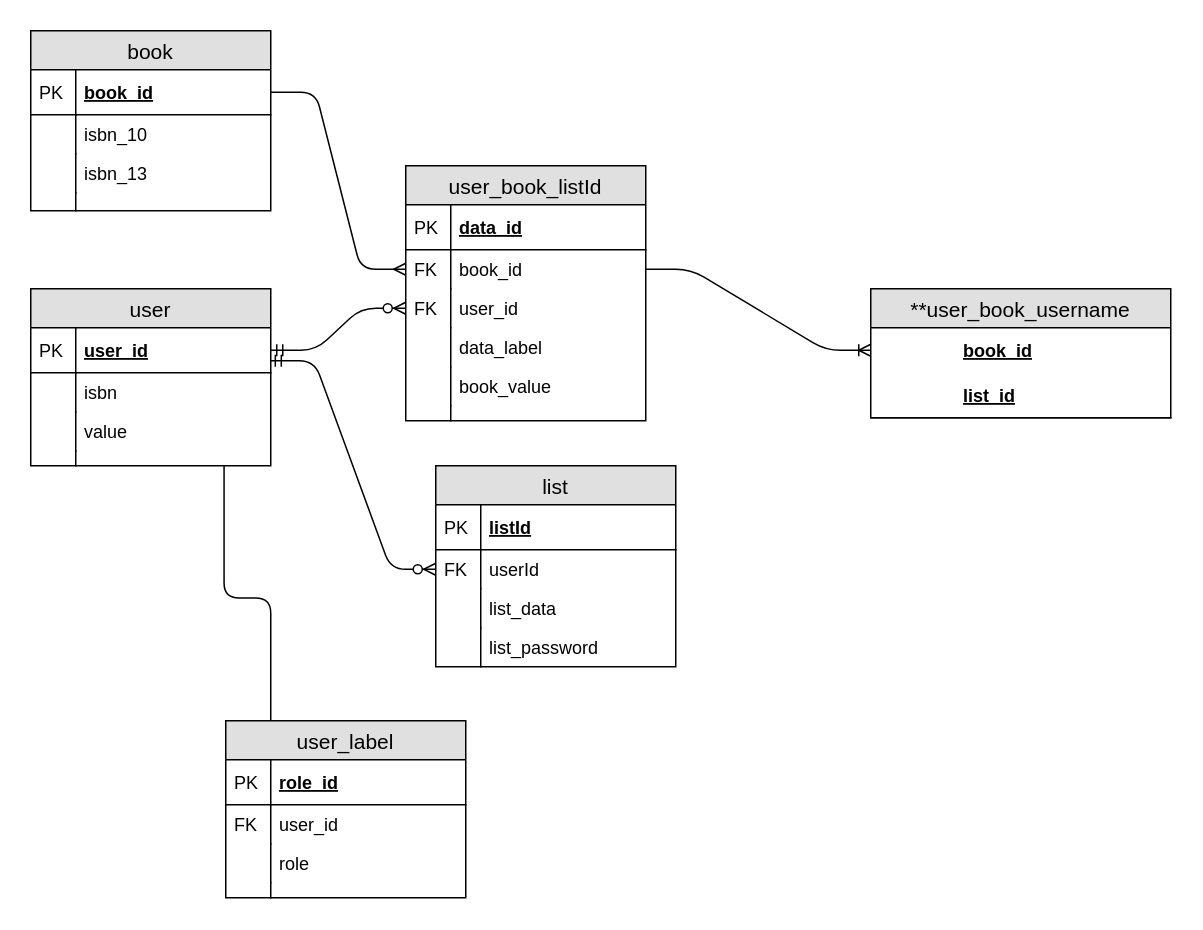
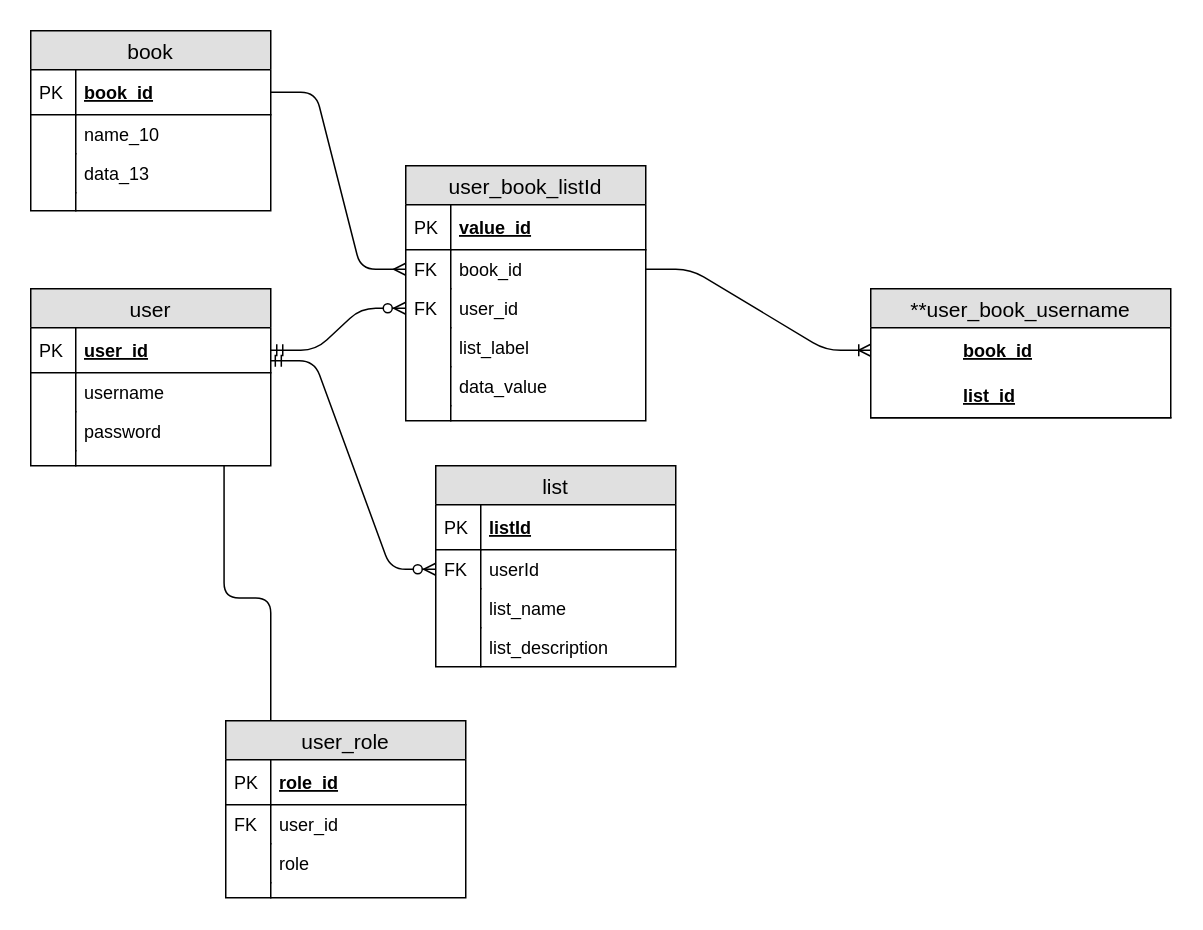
node "isbn_10": label "isbn_10" -> "name_10"
node "isbn_13": label "isbn_13" -> "data_13"
node "data_id": label "data_id" -> "value_id"
node "data_label": label "data_label" -> "list_label"
node "book_value": label "book_value" -> "data_value"
node "isbn": label "isbn" -> "username"
node "value": label "value" -> "password"
node "list_data": label "list_data" -> "list_name"
node "list_password": label "list_password" -> "list_description"
node "user_label": label "user_label" -> "user_role"
